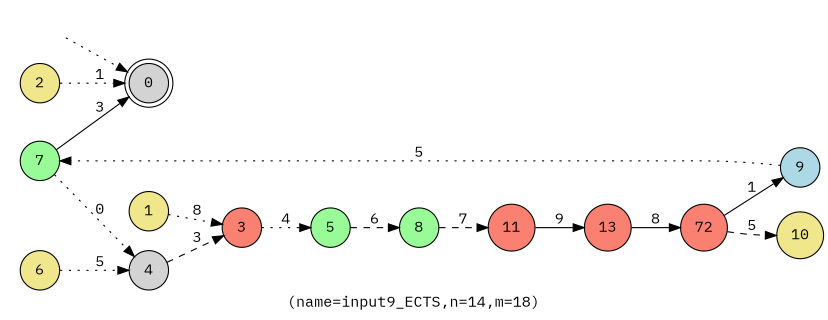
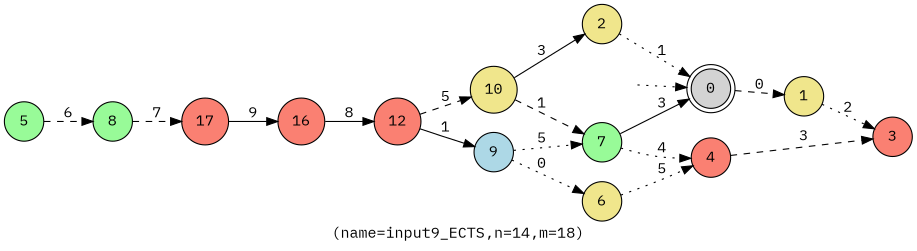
edge "10" -> "2": added, label "3"
edge "0" -> "1": added, label "0"
edge "10" -> "7": added, label "1"
edge "9" -> "6": added, label "0"
edge "7" -> "4": label "0" -> "4"
edge "1" -> "3": label "8" -> "2"
edge "3" -> "5": removed, label "4"
node "11": label "11" -> "17"
node "13": label "13" -> "16"
node "72": label "72" -> "12"
node "4": fillcolor lightgrey -> salmon
